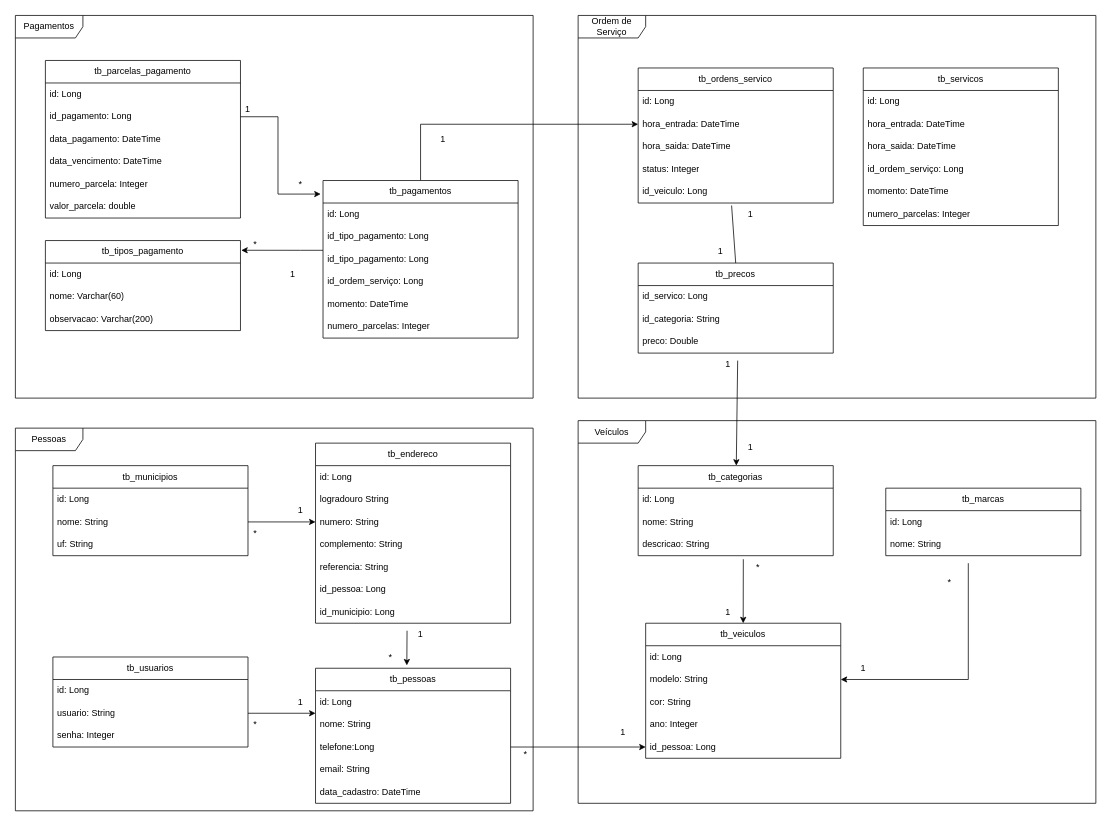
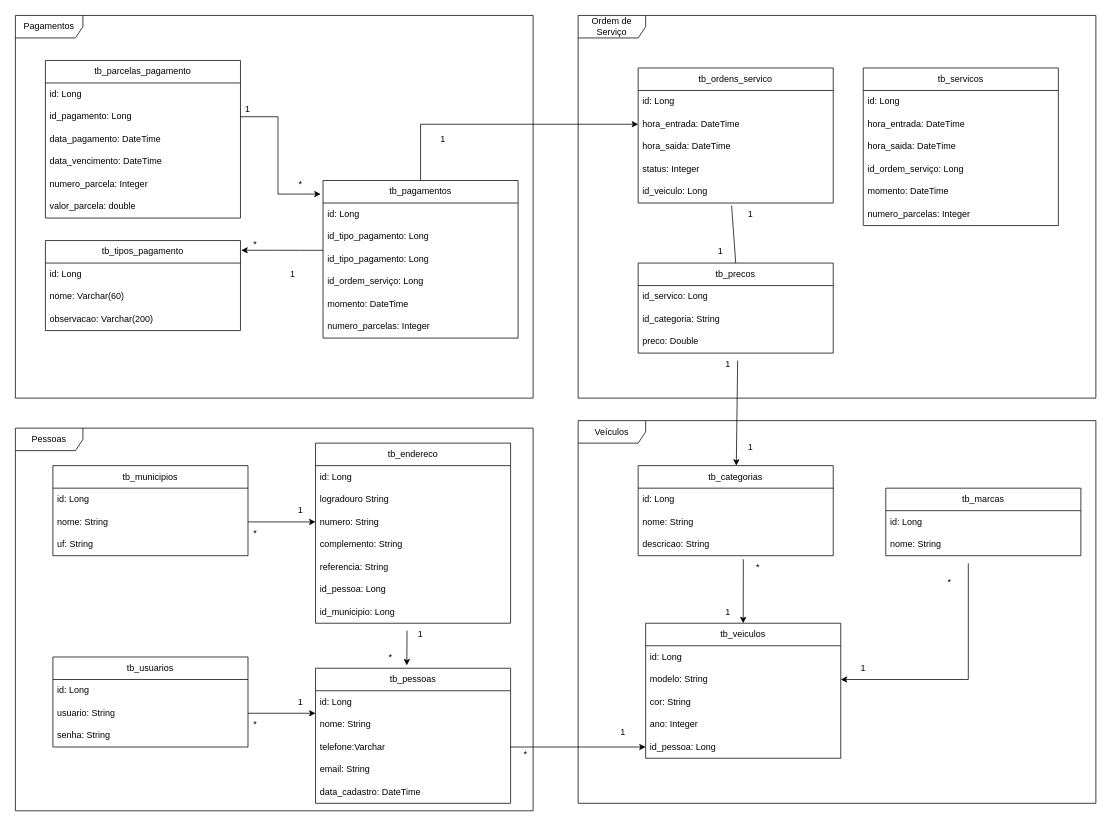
node "senha: Integer": label "senha: Integer" -> "senha: String"
node "telefone:Long": label "telefone:Long" -> "telefone:Varchar"
